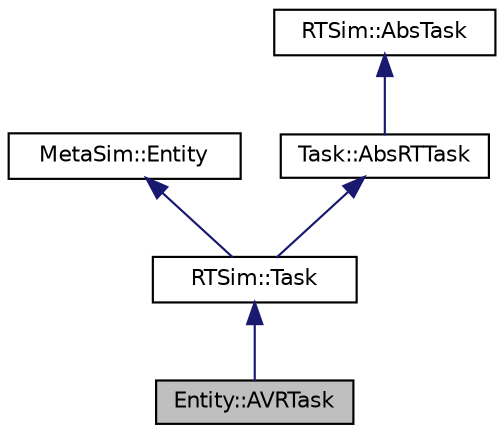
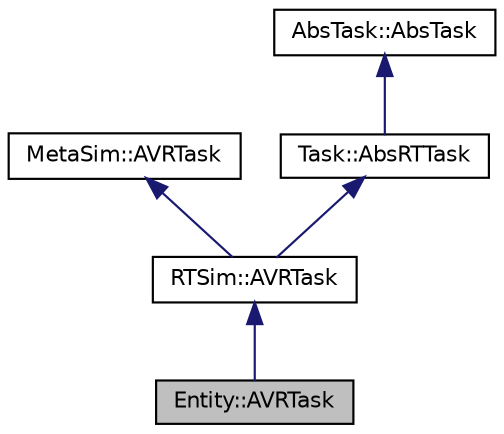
node "RTSim::AbsTask": label "RTSim::AbsTask" -> "AbsTask::AbsTask"
node "MetaSim::Entity": label "MetaSim::Entity" -> "MetaSim::AVRTask"
node "RTSim::Task": label "RTSim::Task" -> "RTSim::AVRTask"
